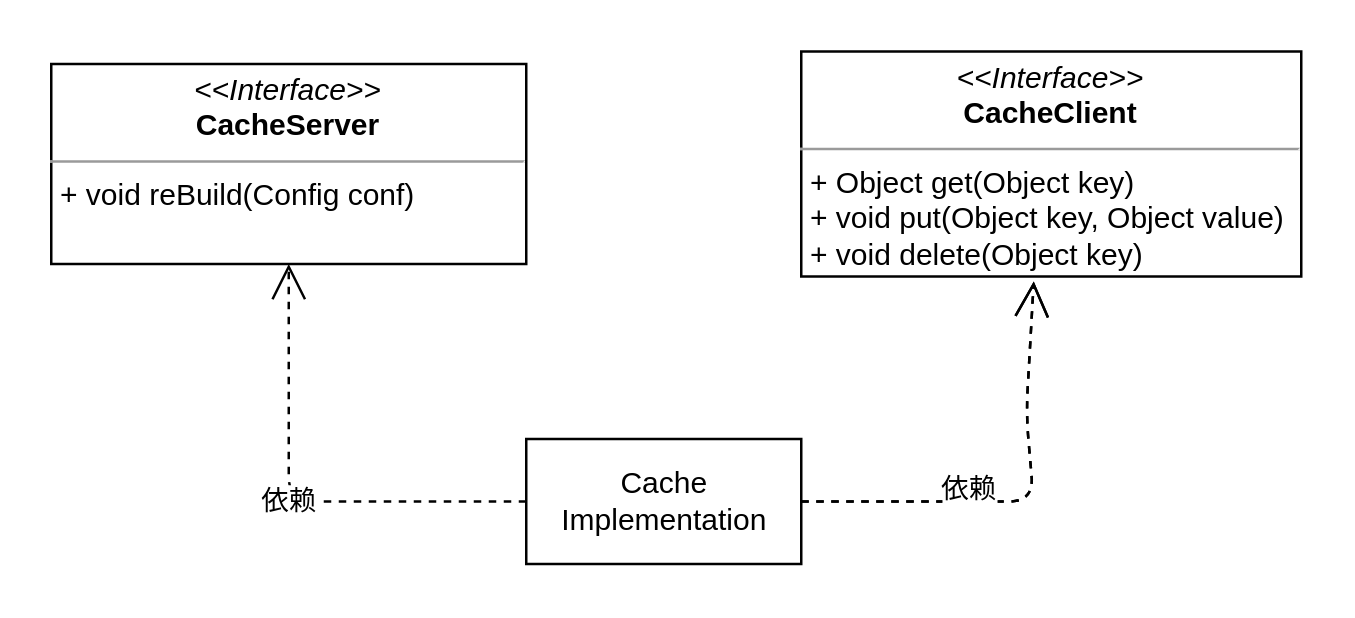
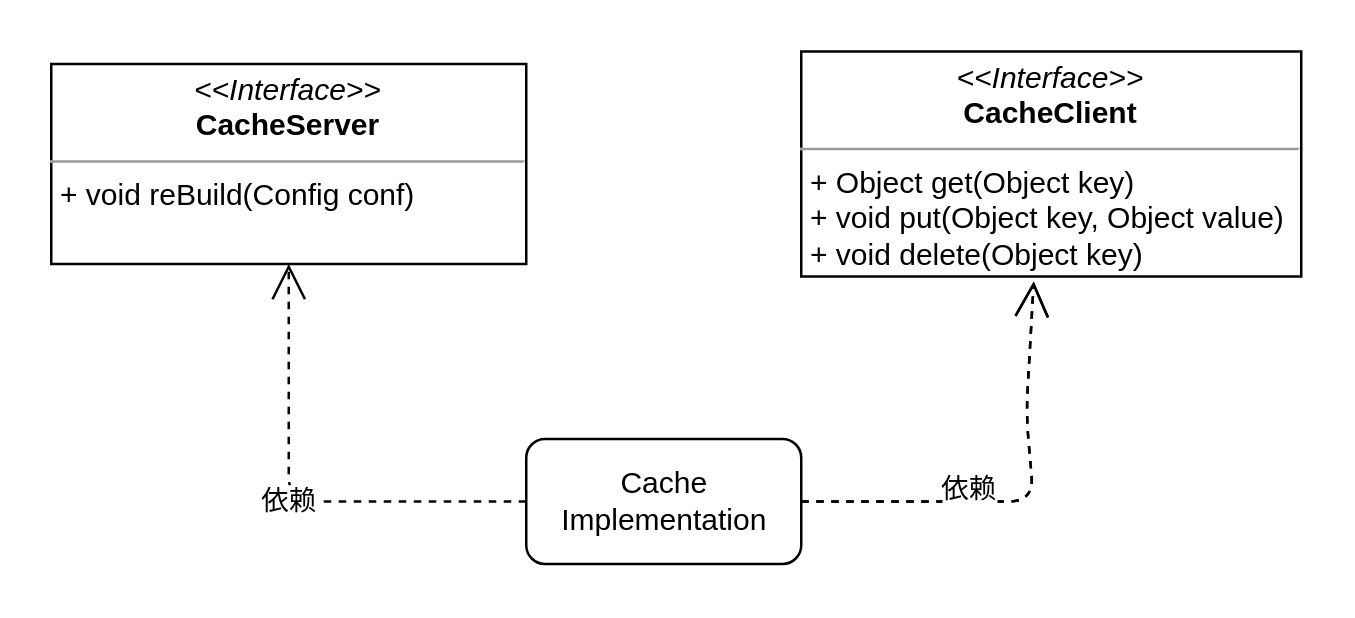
node "Cache Implementation": shape rectangle -> rounded rectangle
